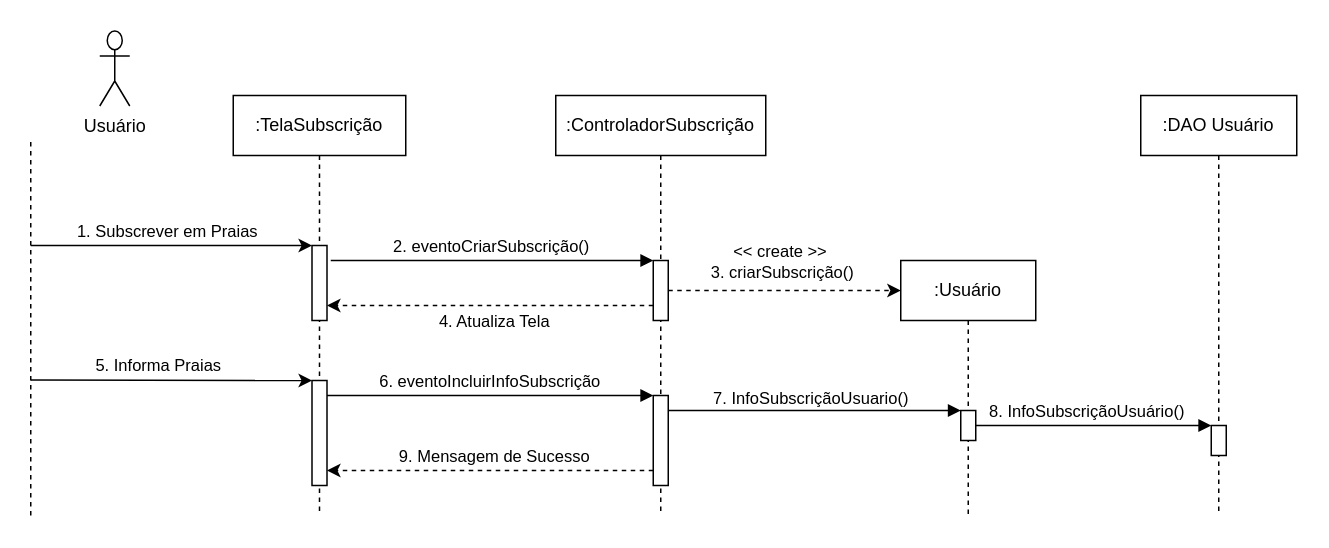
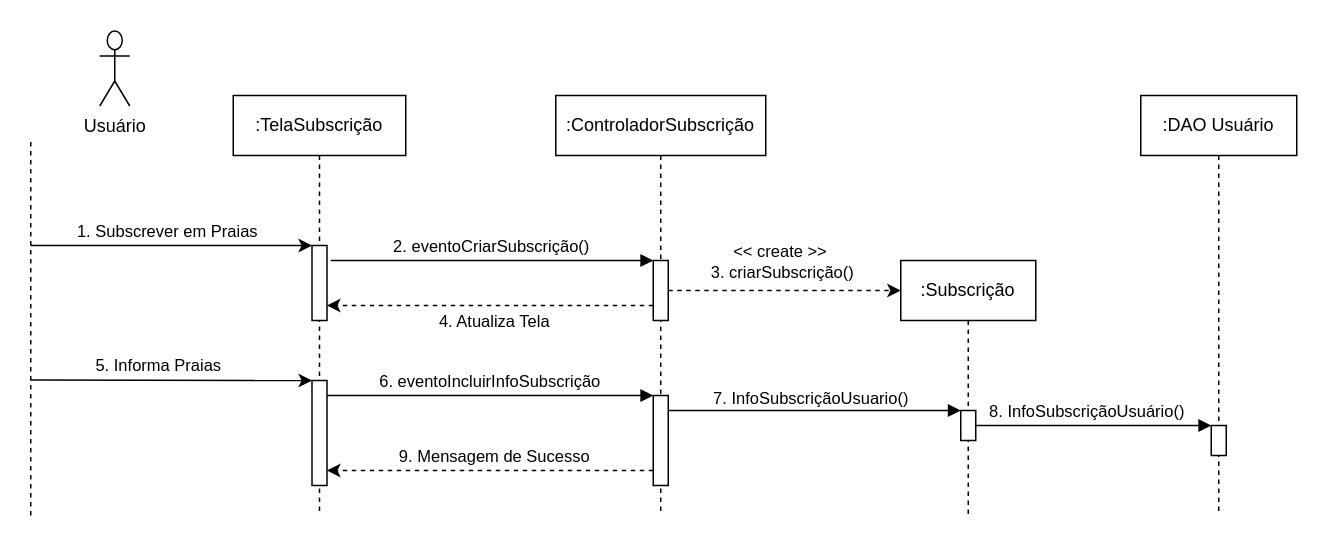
node ":Usuário": label ":Usuário" -> ":Subscrição"
